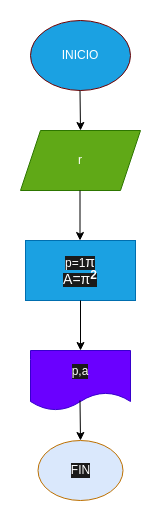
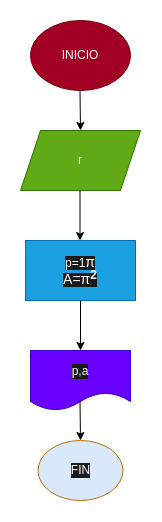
node "INICIO": fillcolor #1ba1e2 -> #a20025
